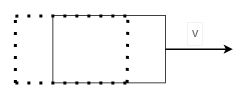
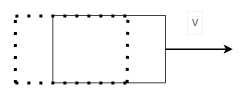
node "v": moved (195, 34) -> (195, 23)
